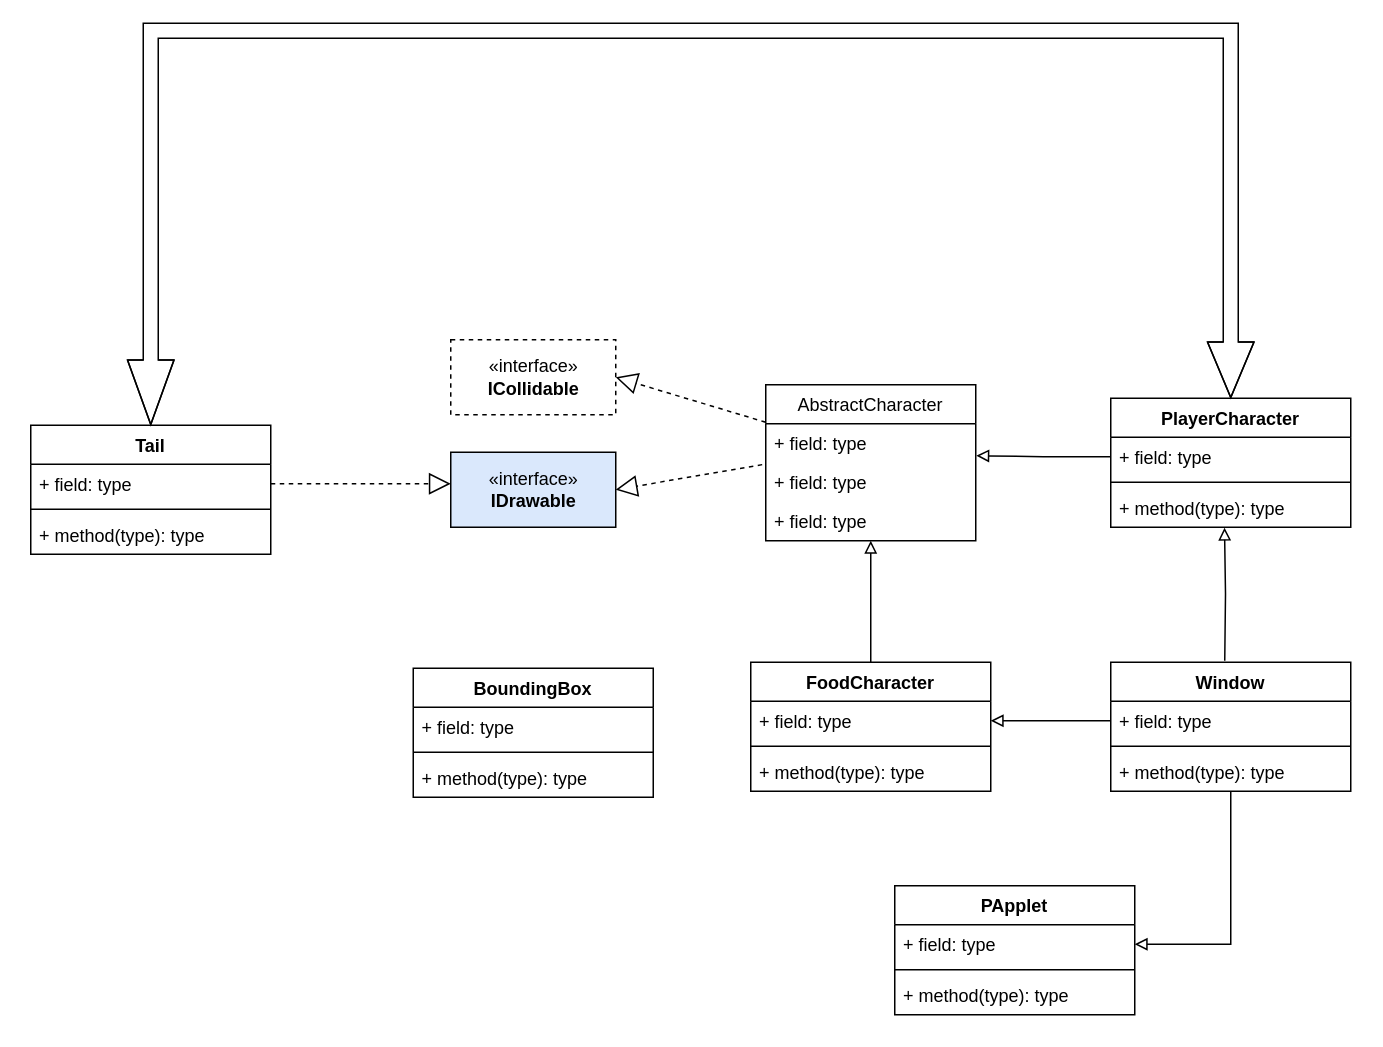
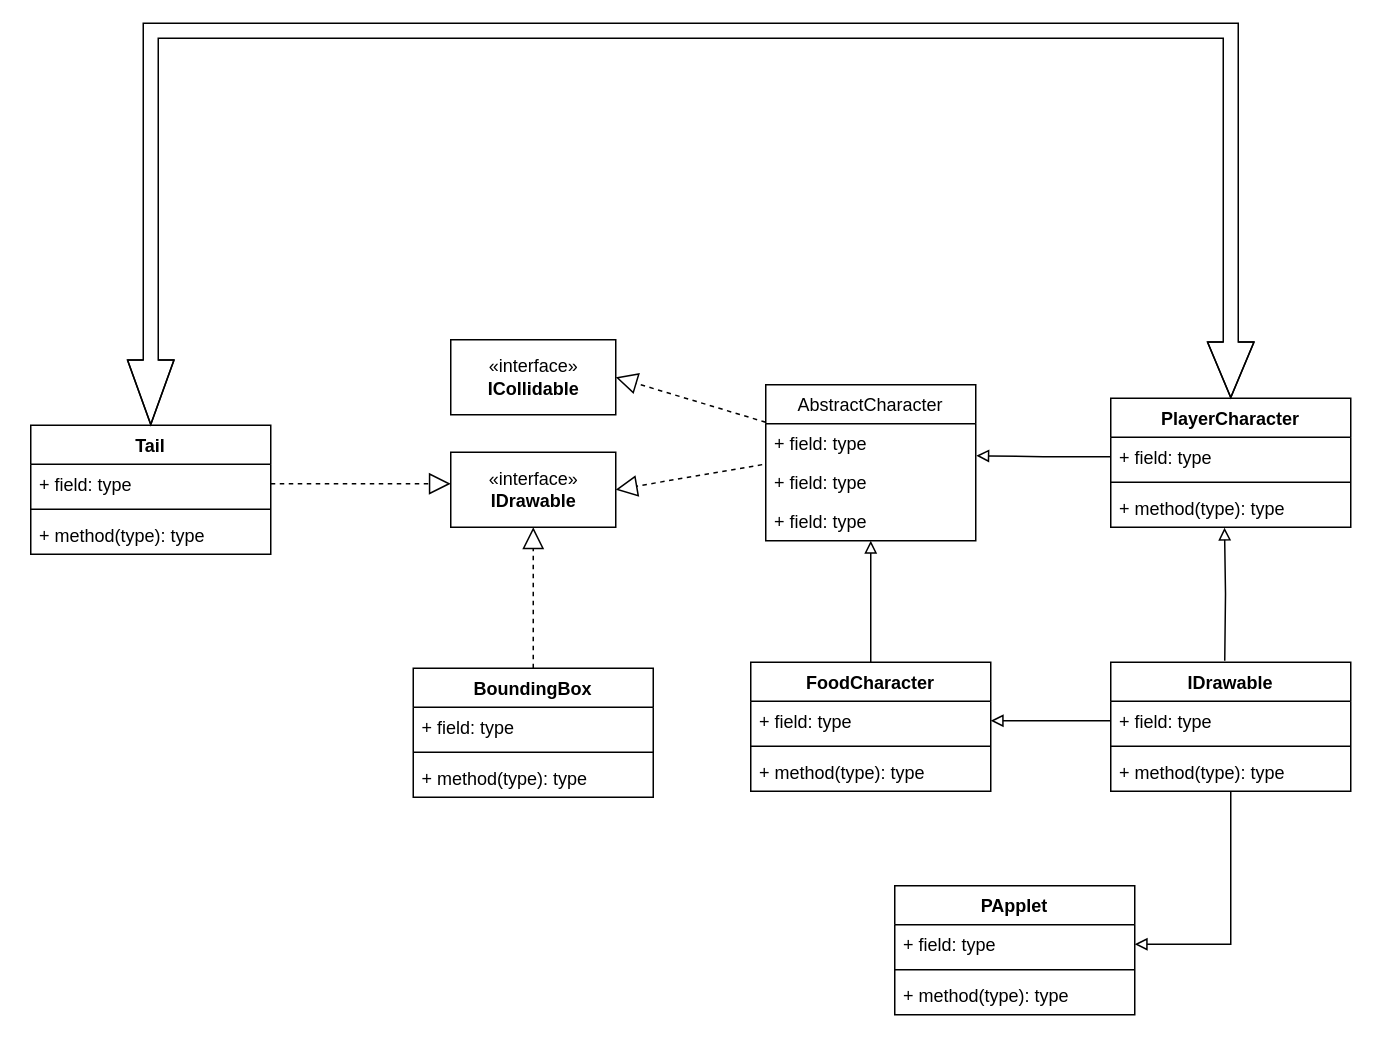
node "«interface» ICollidable": style dashed -> solid
node "«interface» IDrawable": fillcolor #dae8fc -> #ffffff
edge "BoundingBox" -> "«interface» IDrawable": added
node "Window": label "Window" -> "IDrawable"
